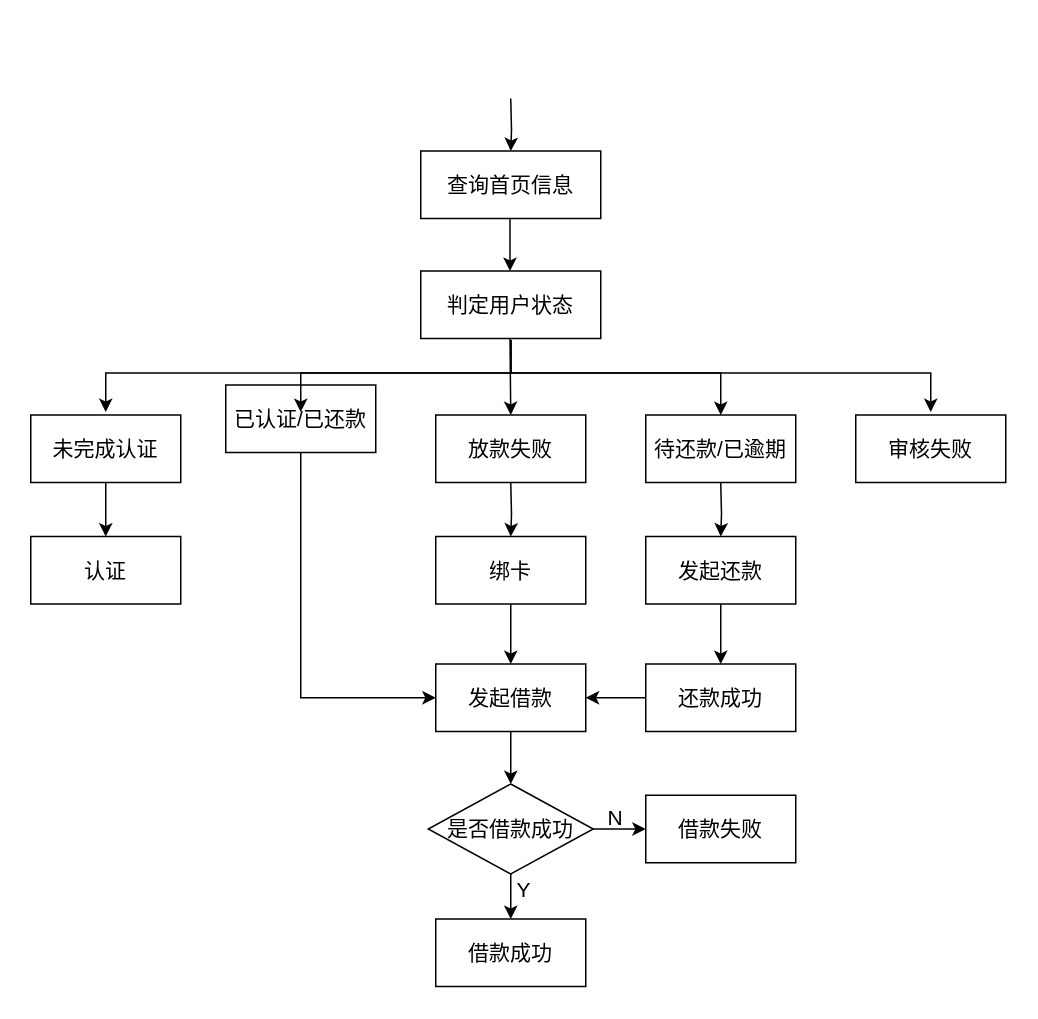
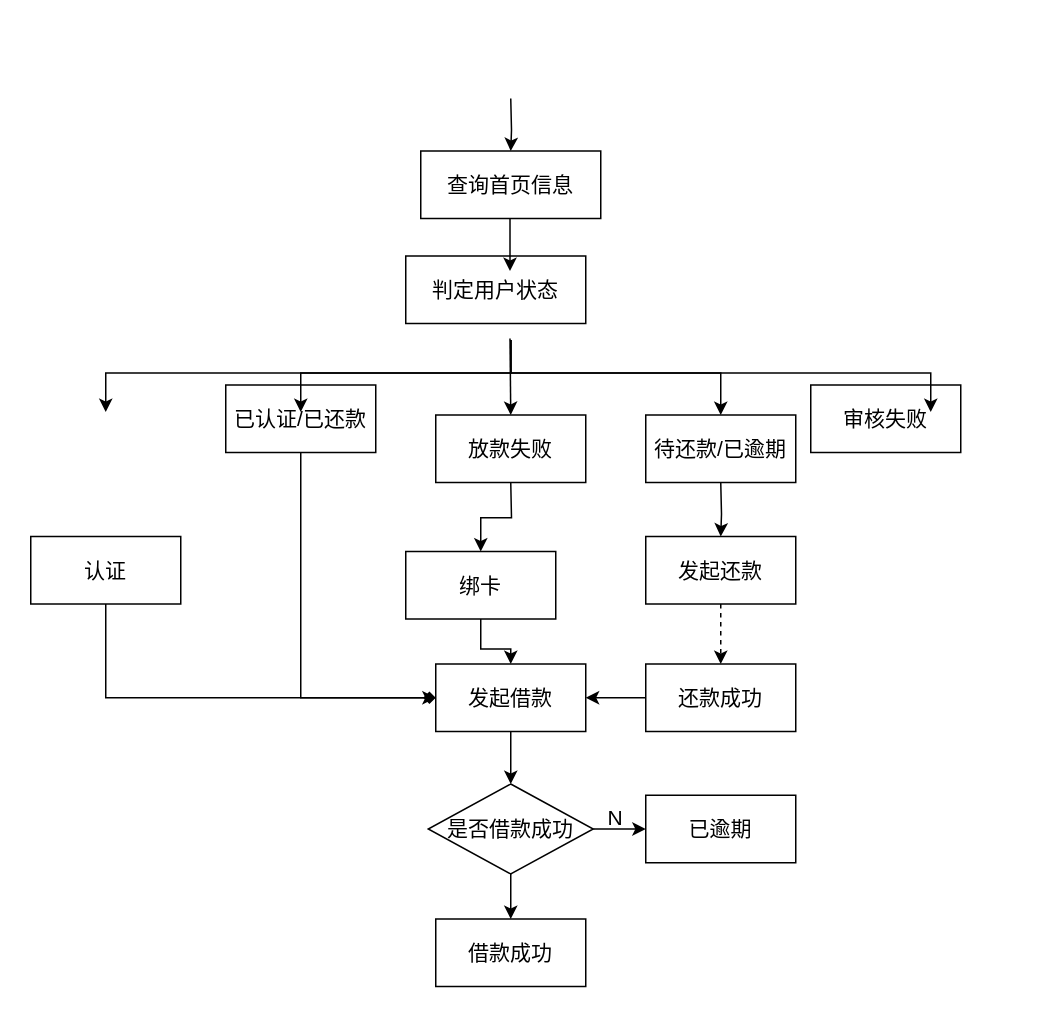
node "判定用户状态": moved (511, 305) -> (496, 290)
node "未完成认证": removed
node "审核失败": moved (931, 449) -> (886, 419)
edge "未完成认证" -> "认证": removed
node "绑卡": moved (511, 570) -> (481, 585)
edge "发起还款" -> "还款成功": style solid -> dashed
edge "已认证/已还款" -> "发起借款": arrowhead classic -> diamond
edge "认证" -> "发起借款": added
node "借款失败": label "借款失败" -> "已逾期"
node "Y": removed
